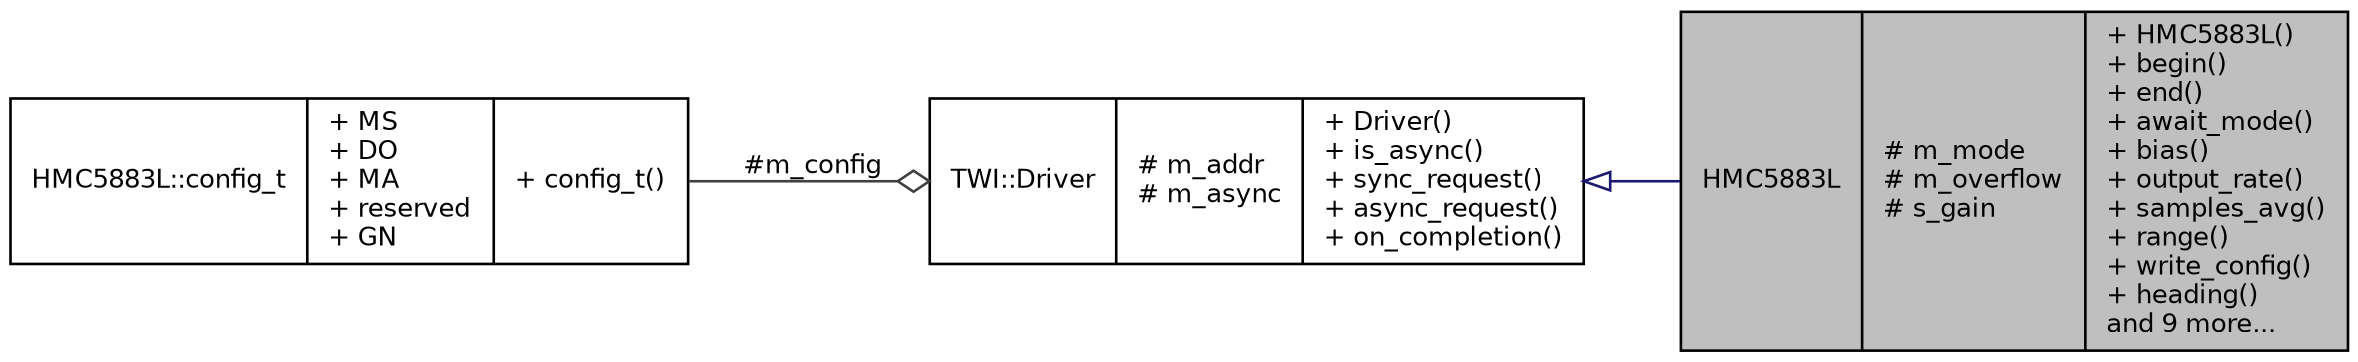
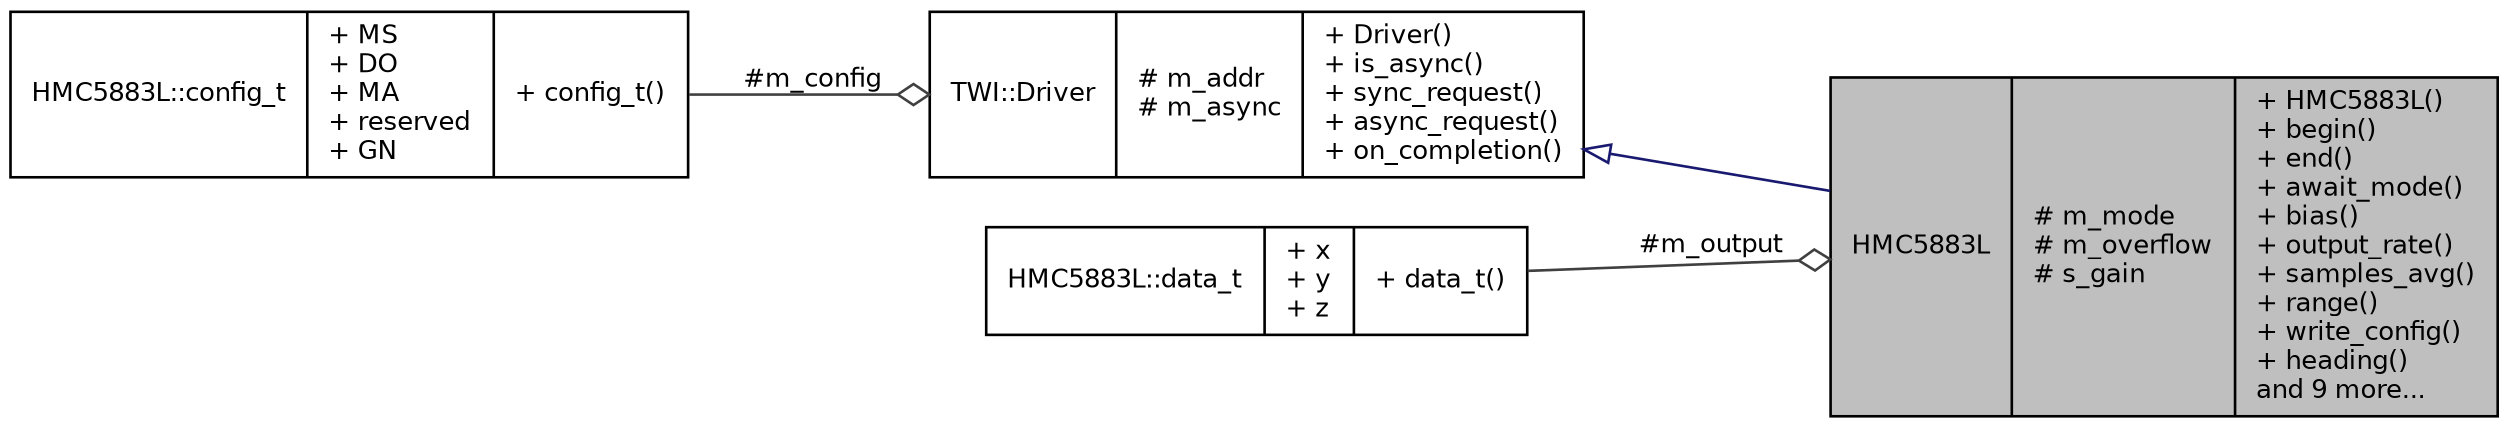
node "HMC5883L::data_t": added
